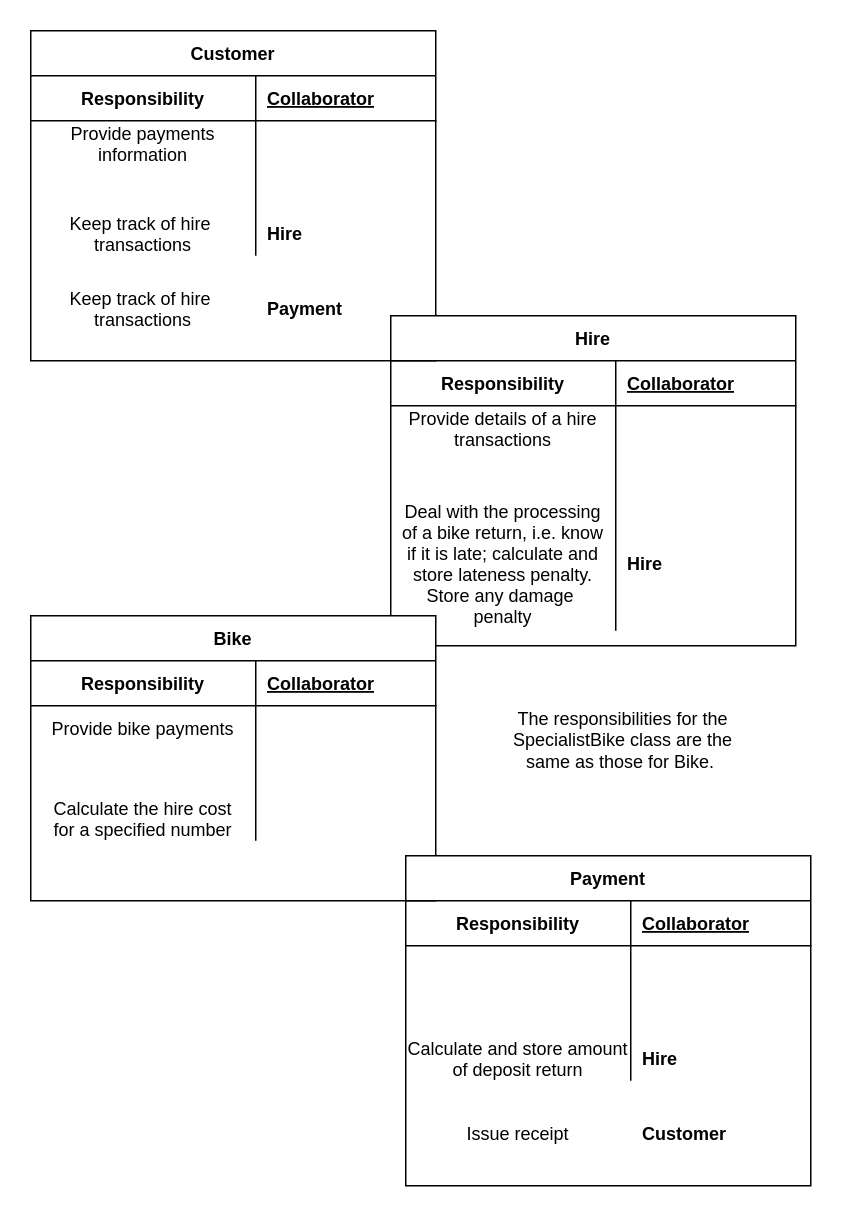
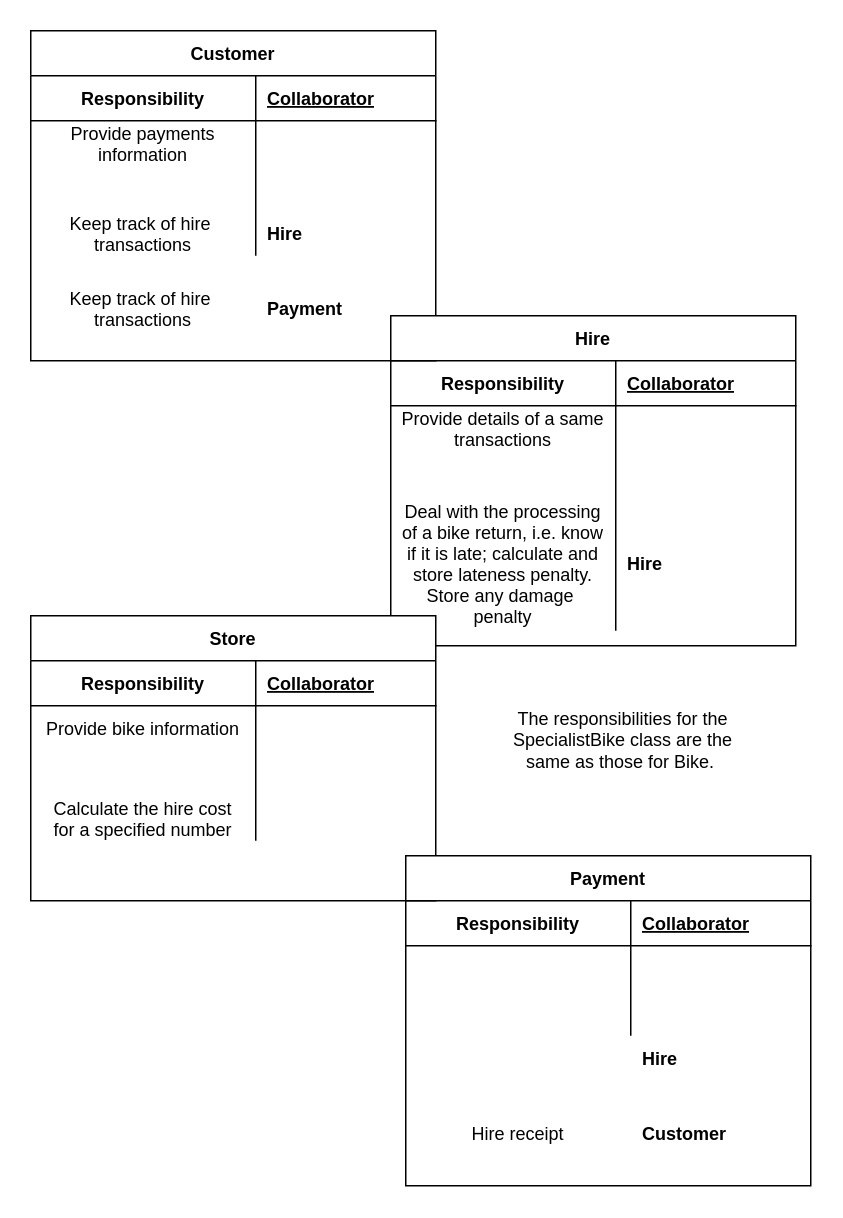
node "Provide details of a hire transactions": label "Provide details of a hire transactions" -> "Provide details of a same transactions"
node "Bike": label "Bike" -> "Store"
node "Provide bike payments": label "Provide bike payments" -> "Provide bike information"
node "Calculate and store amount of deposit return": removed
node "Issue receipt": label "Issue receipt" -> "Hire receipt"
